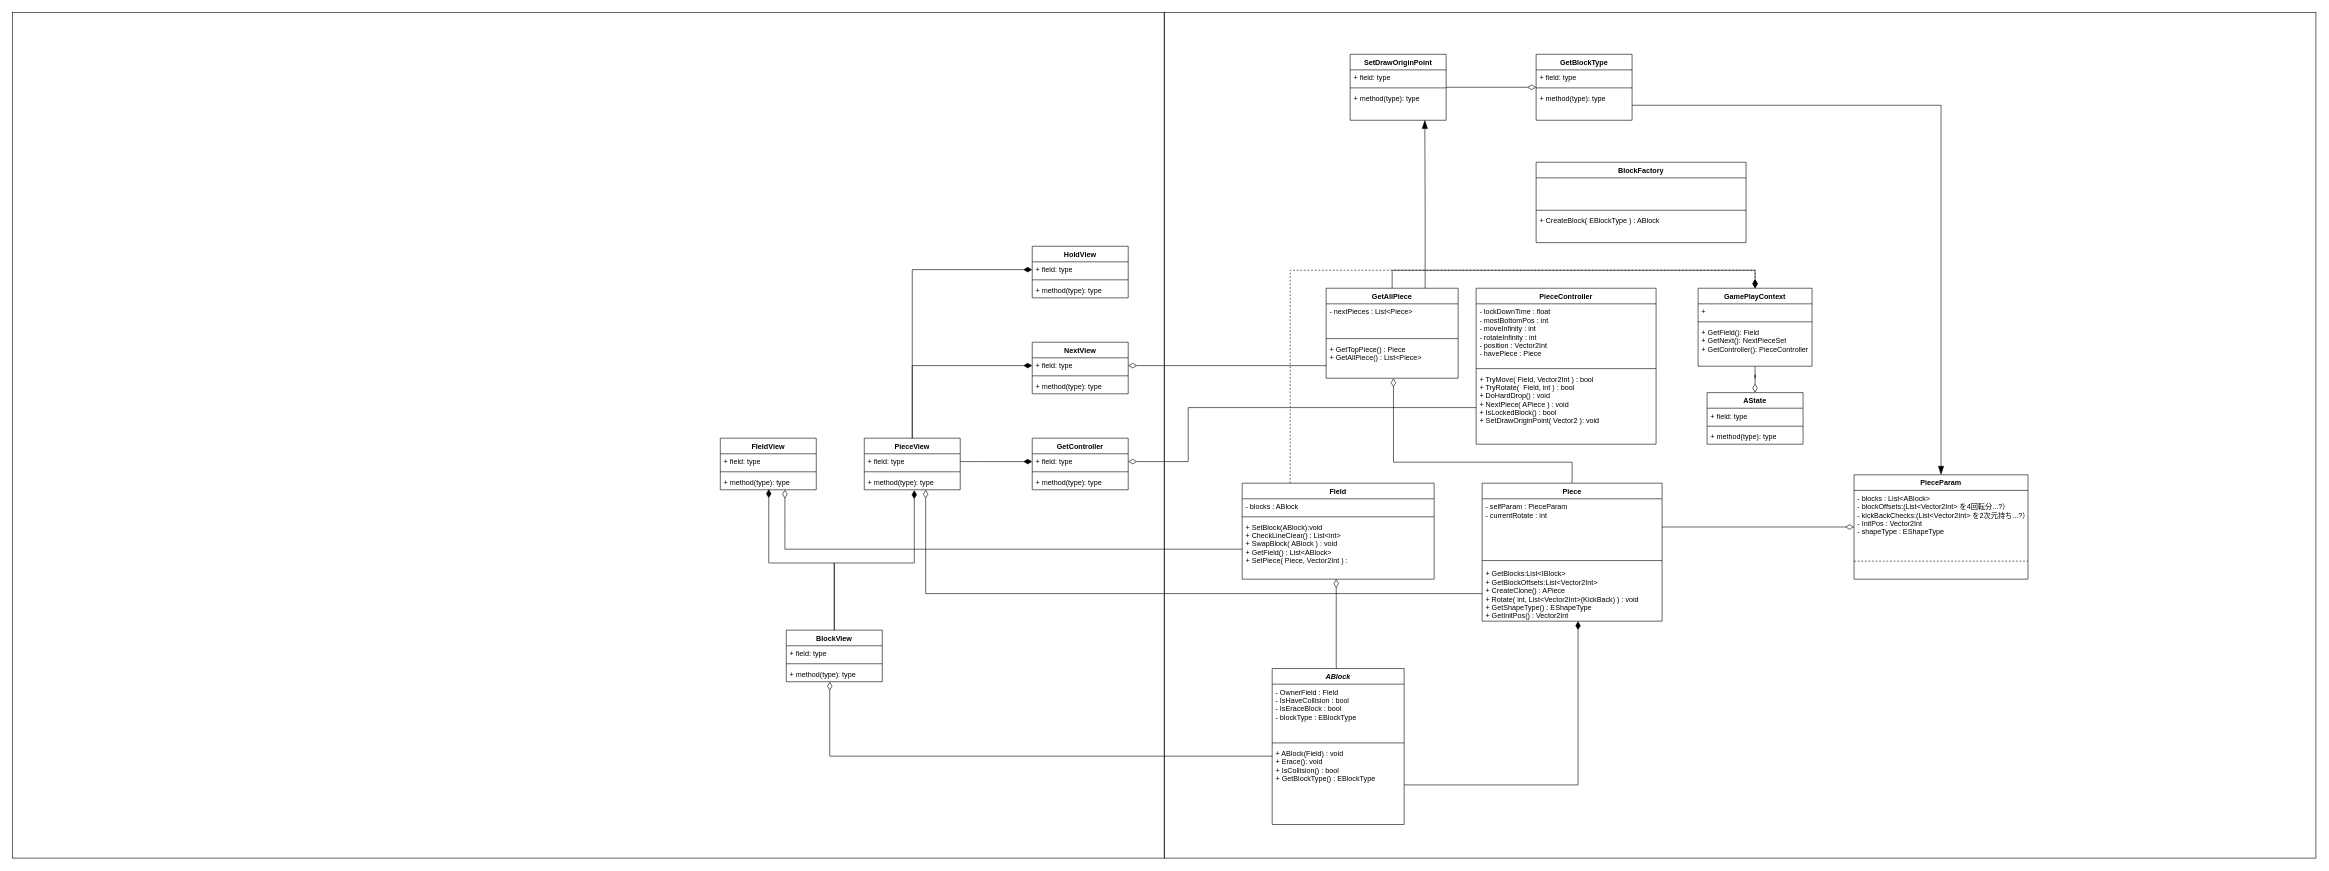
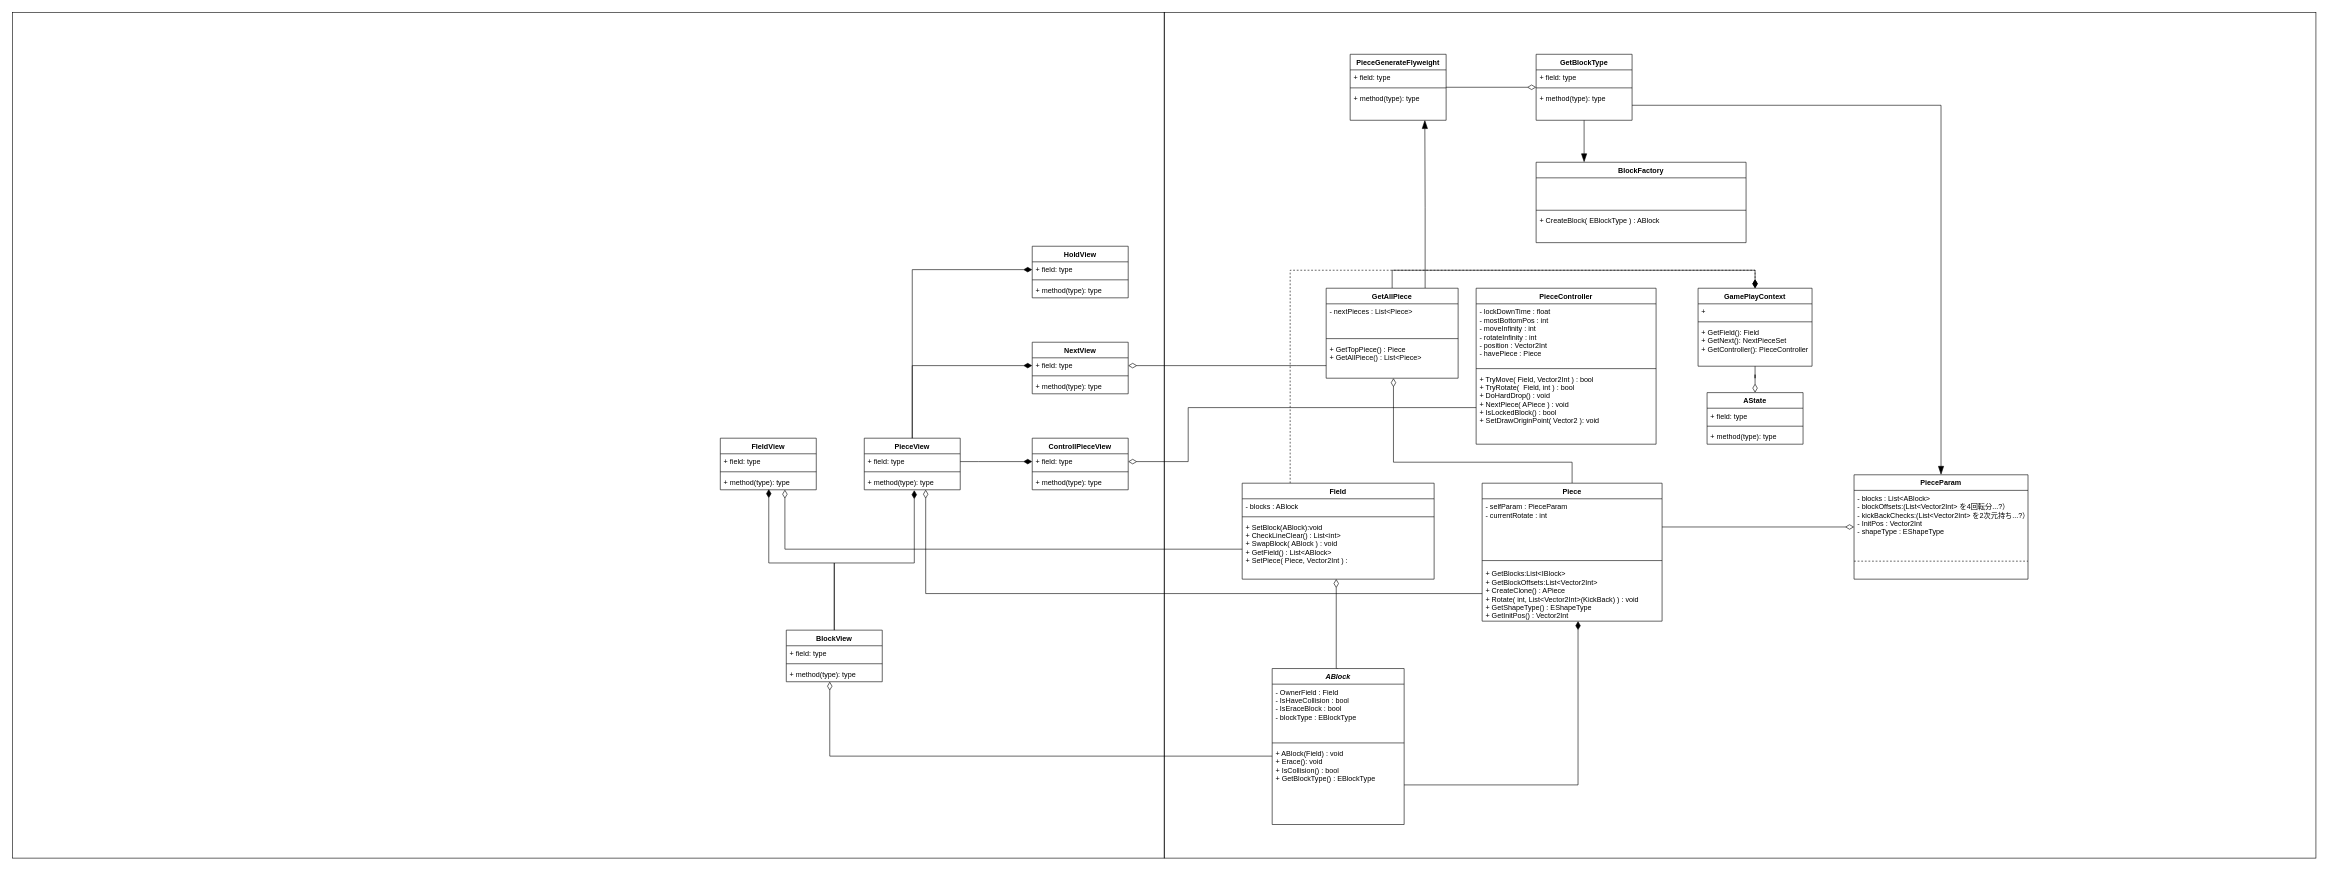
node "SetDrawOriginPoint": label "SetDrawOriginPoint" -> "PieceGenerateFlyweight"
edge "GetBlockType" -> "BlockFactory": added
node "GetController": label "GetController" -> "ControllPieceView"
